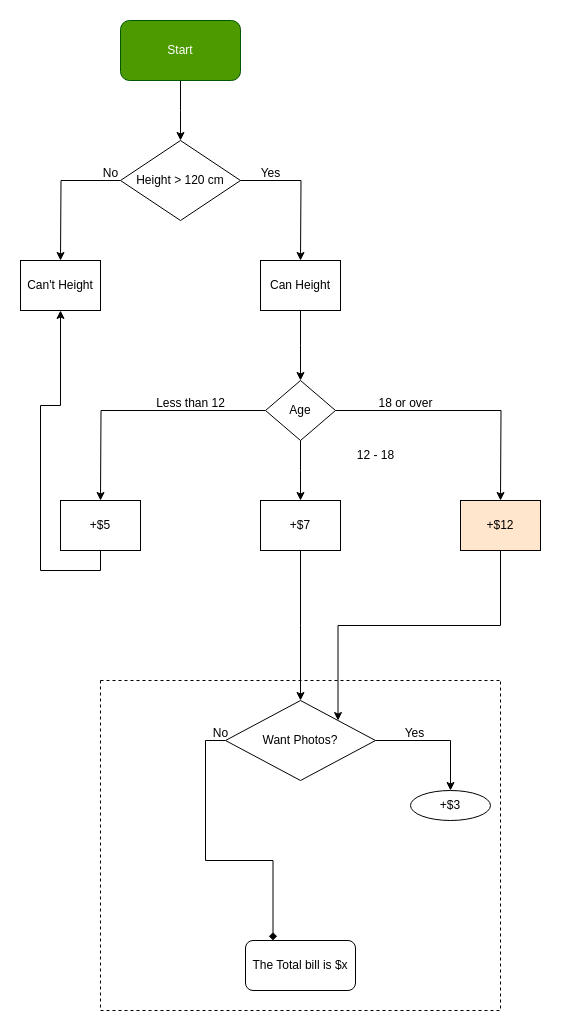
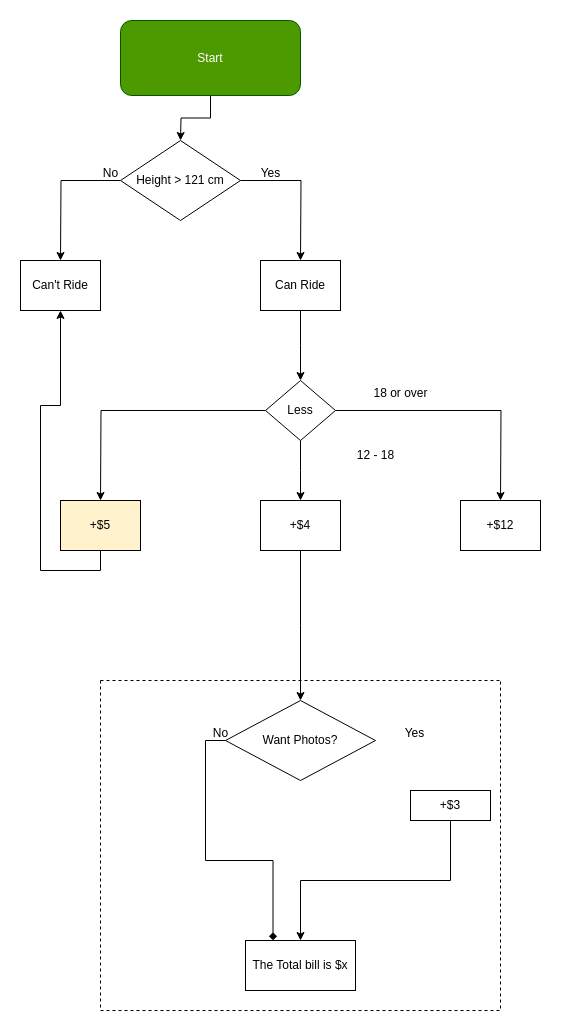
node "Start": size 120x60 -> 180x75
node "Height > 120 cm": label "Height > 120 cm" -> "Height > 121 cm"
node "Can't Height": label "Can't Height" -> "Can't Ride"
node "Can Height": label "Can Height" -> "Can Ride"
node "Less than 12": removed
node "18 or over": moved (406, 404) -> (401, 394)
node "Age": label "Age" -> "Less"
node "+$5": fillcolor #ffffff -> #fff2cc
node "+$7": label "+$7" -> "+$4"
node "+$12": fillcolor #ffe6cc -> #ffffff
edge "+$12" -> "Want Photos?": removed
edge "Want Photos?" -> "+$3": removed
node "+$3": shape ellipse -> rectangle
edge "+$3" -> "The Total bill is $x": added
node "The Total bill is $x": shape rounded rectangle -> rectangle
